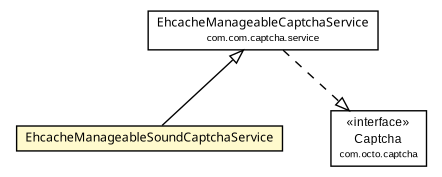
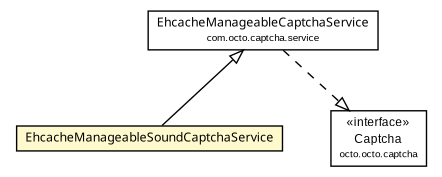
node "EhcacheManageableCaptchaService": text "com.com.captcha.service" -> "com.octo.captcha.service"
node "Captcha": text "com.octo.captcha" -> "octo.octo.captcha"
